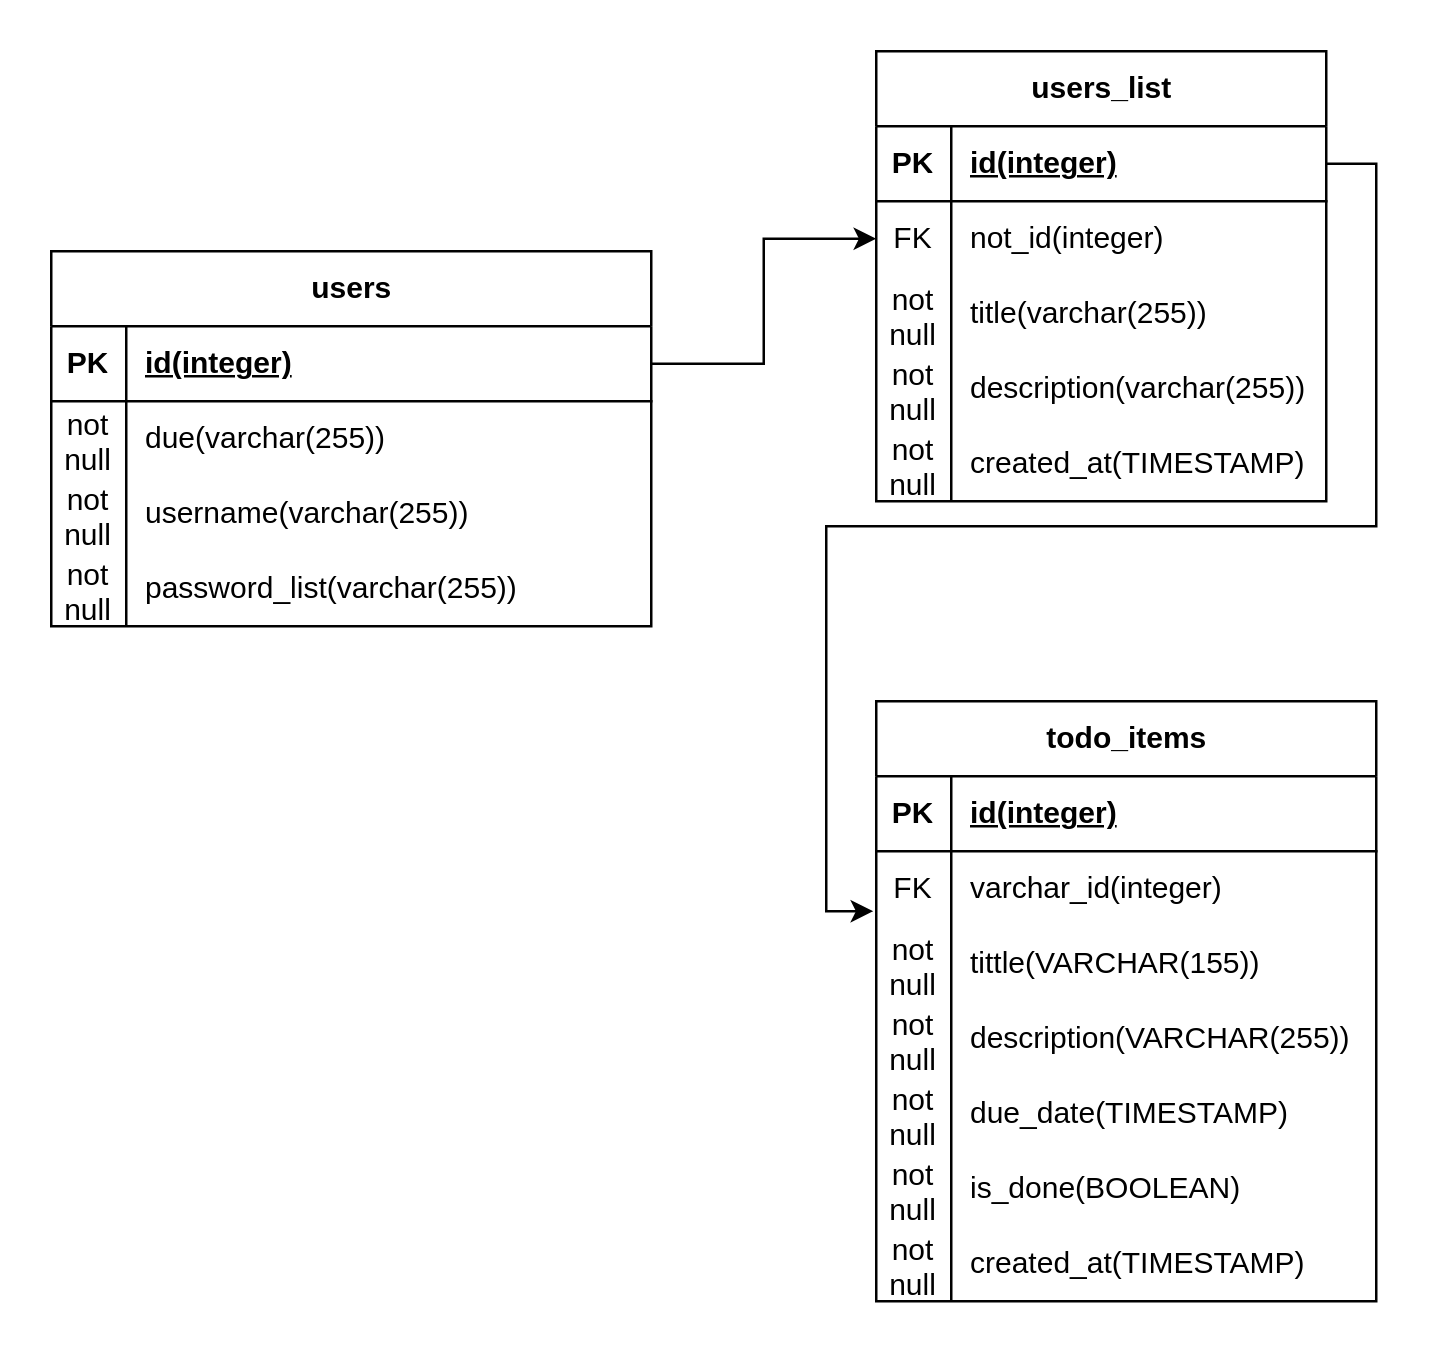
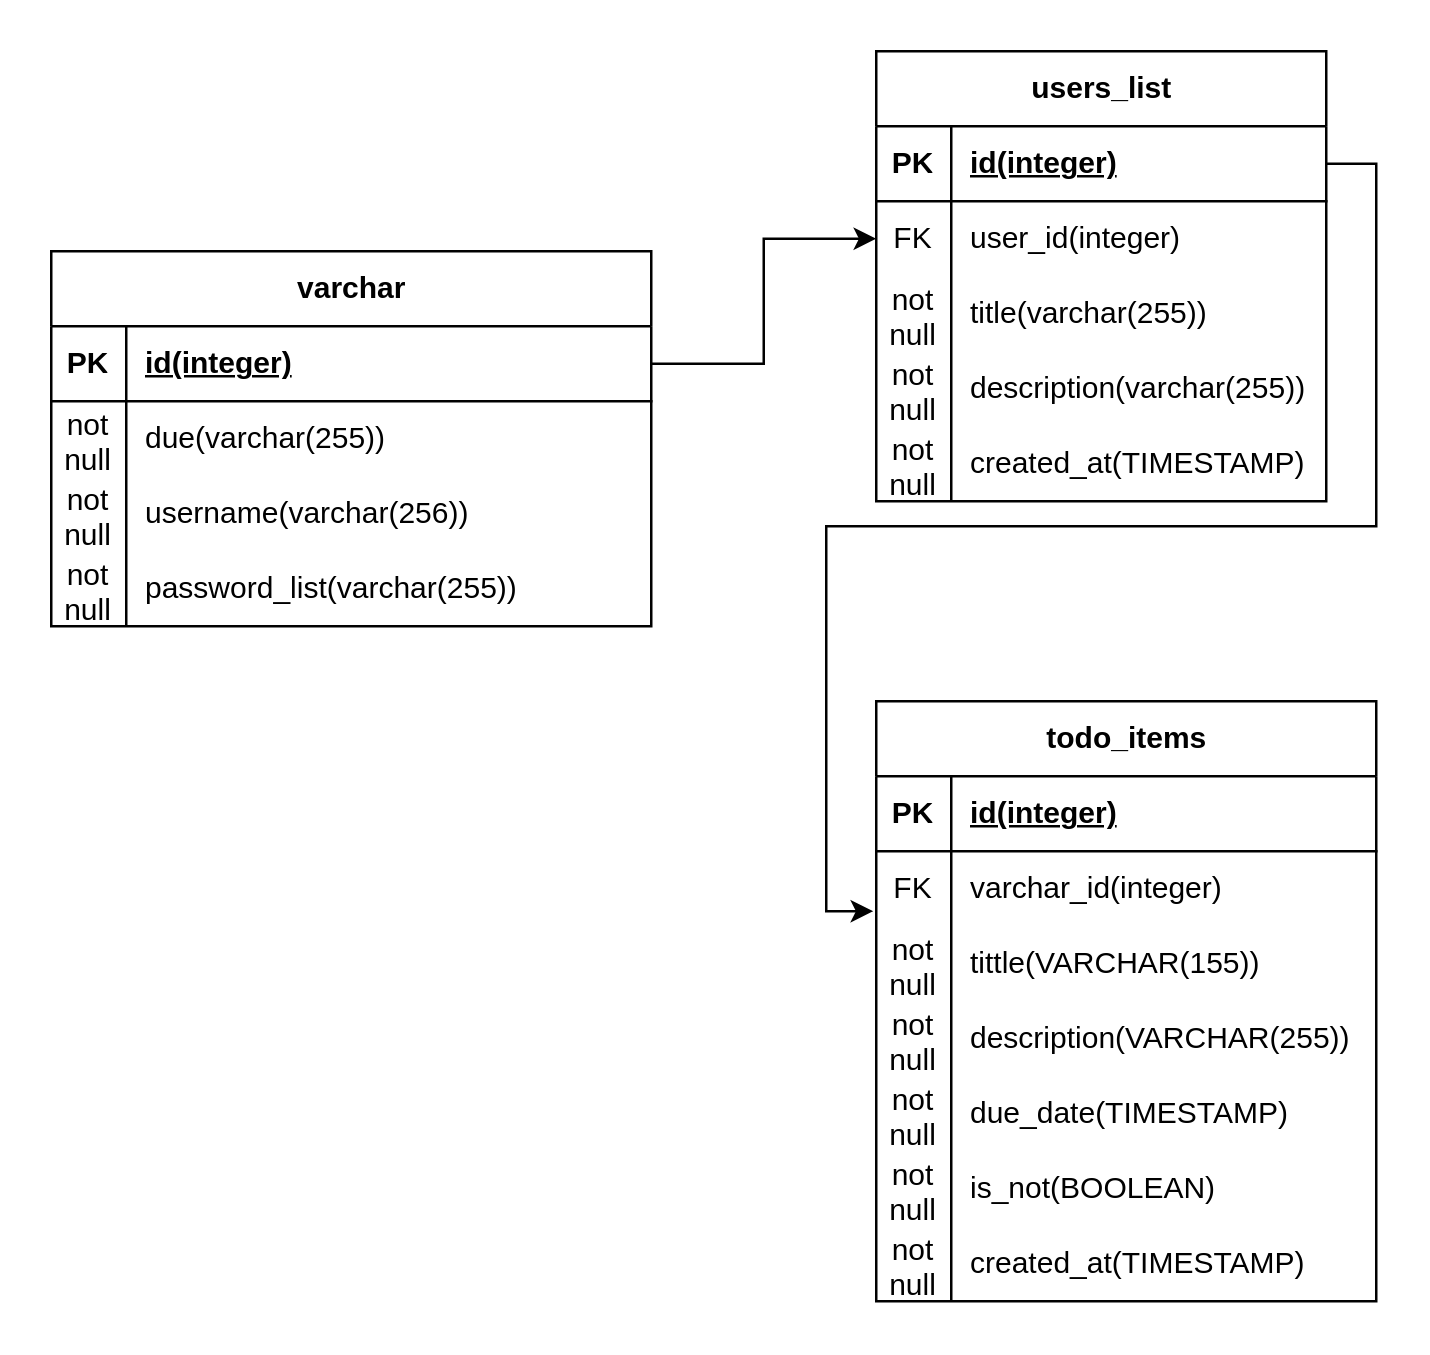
node "not_id(integer)": label "not_id(integer)" -> "user_id(integer)"
node "users": label "users" -> "varchar"
node "username(varchar(255))": label "username(varchar(255))" -> "username(varchar(256))"
node "is_done(BOOLEAN)": label "is_done(BOOLEAN)" -> "is_not(BOOLEAN)"
